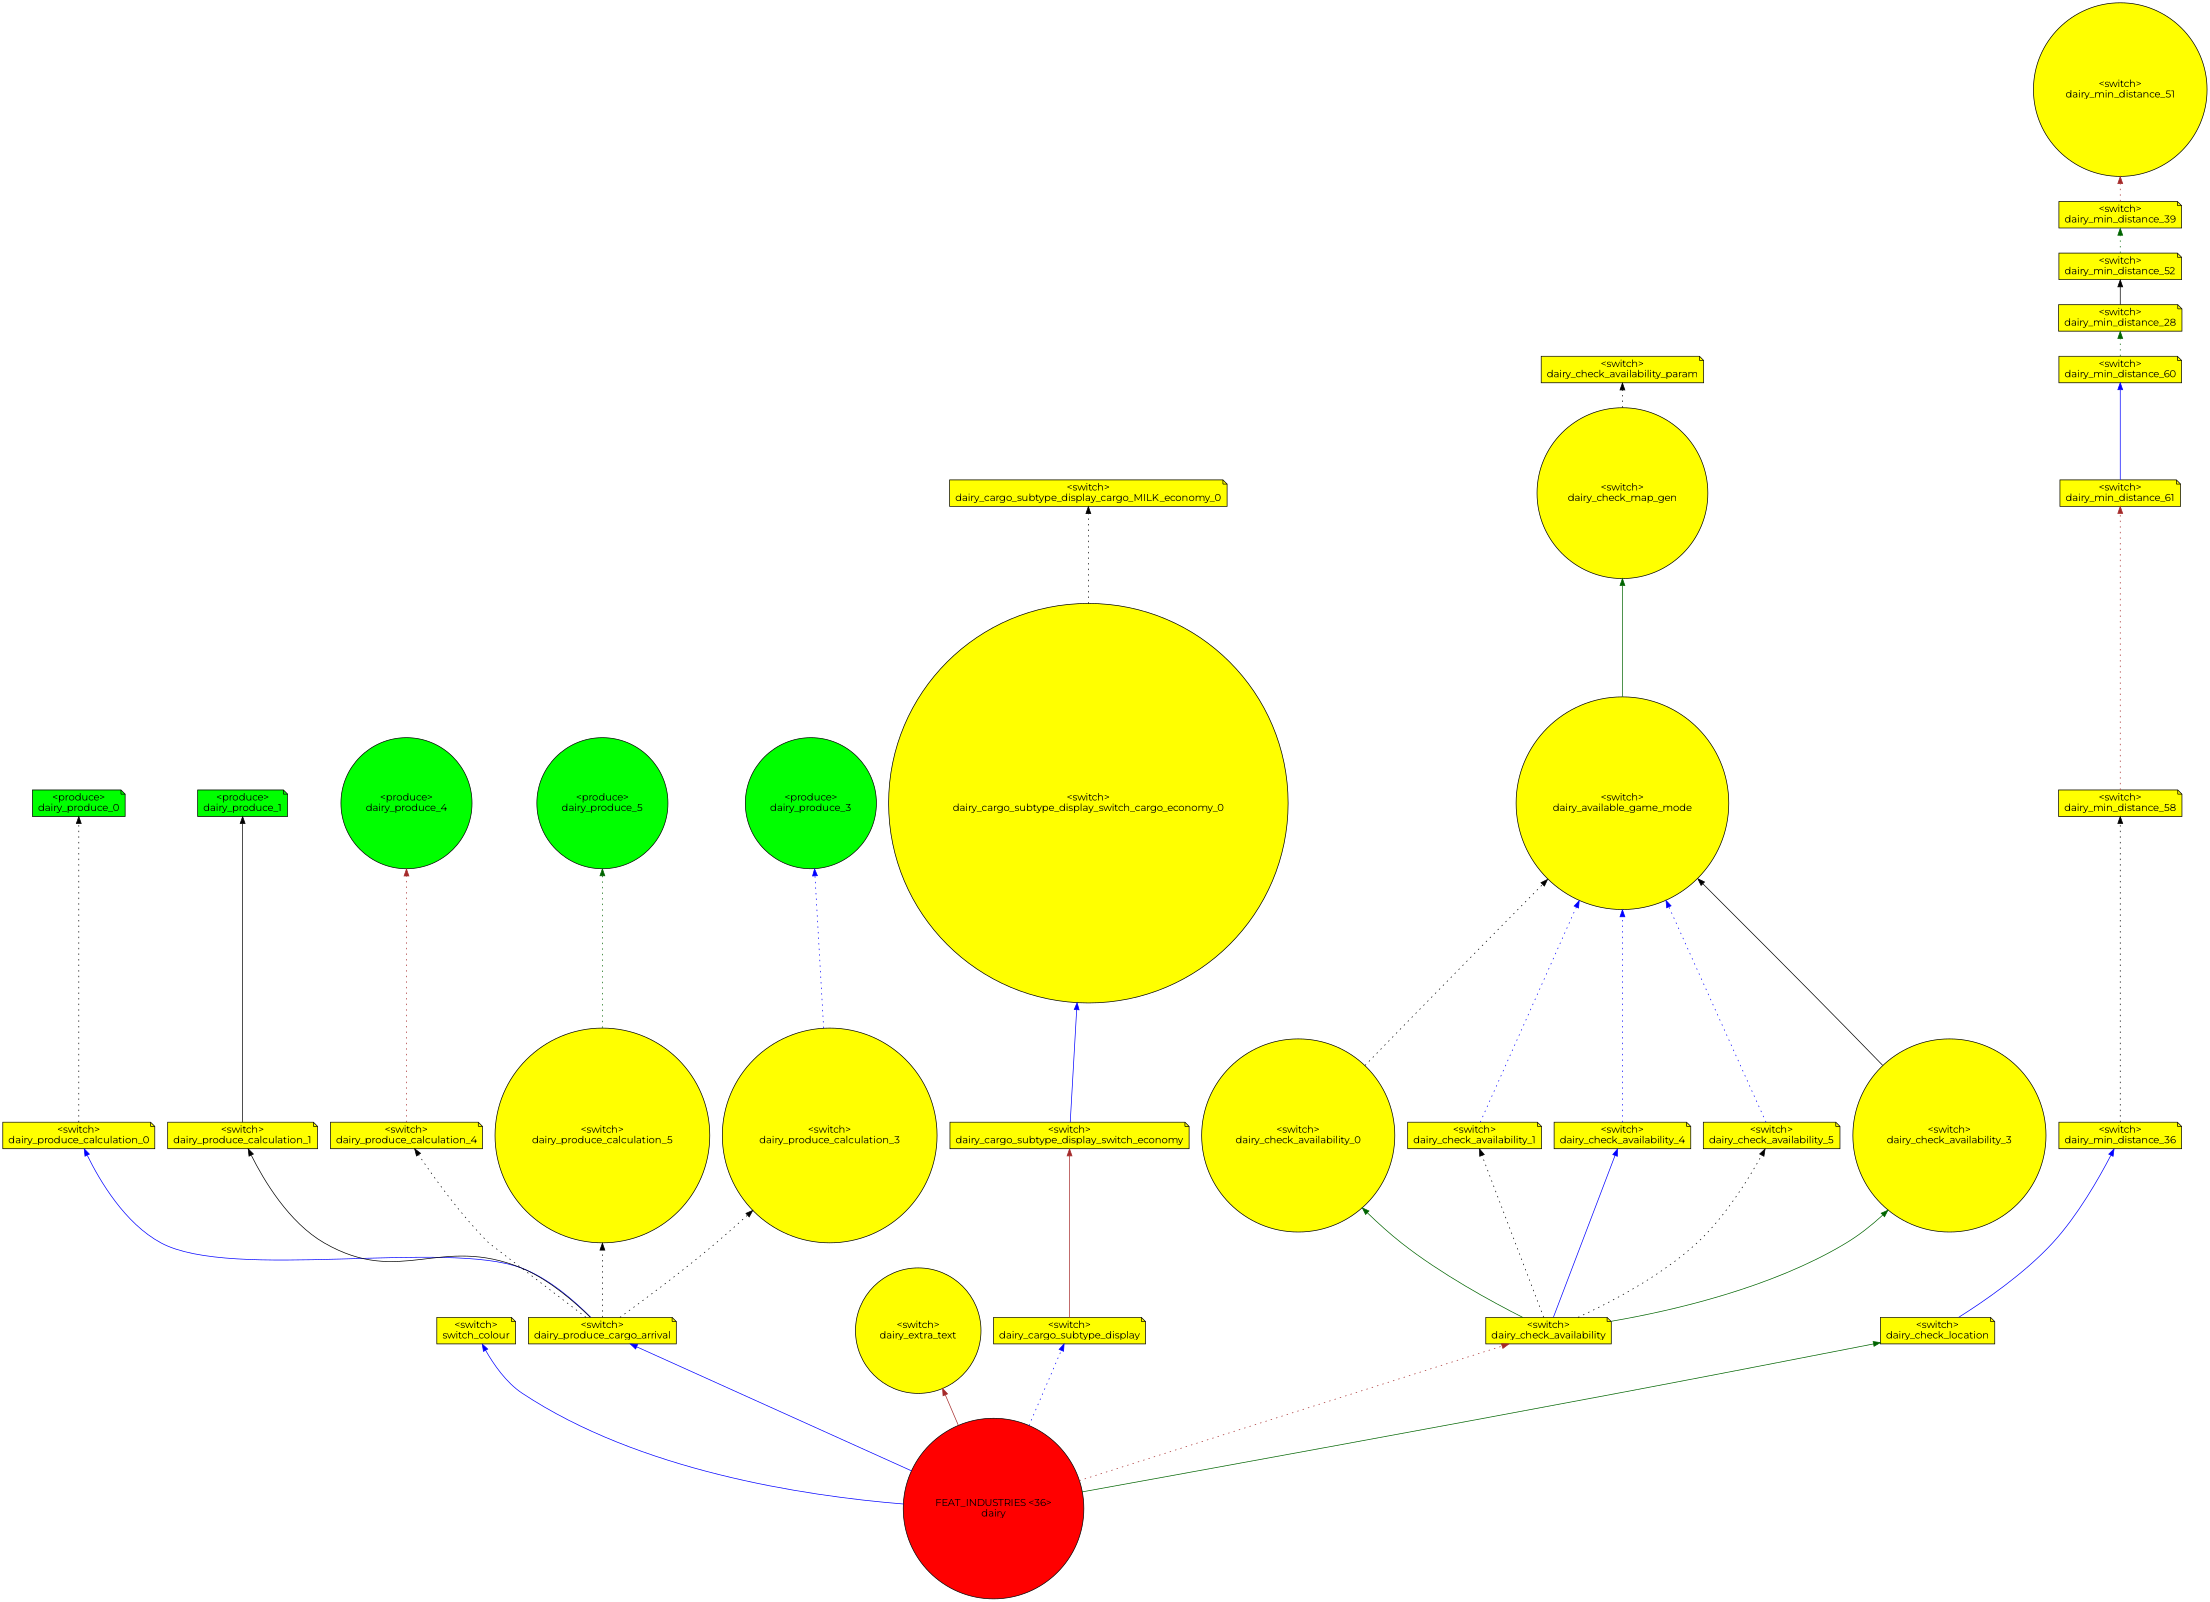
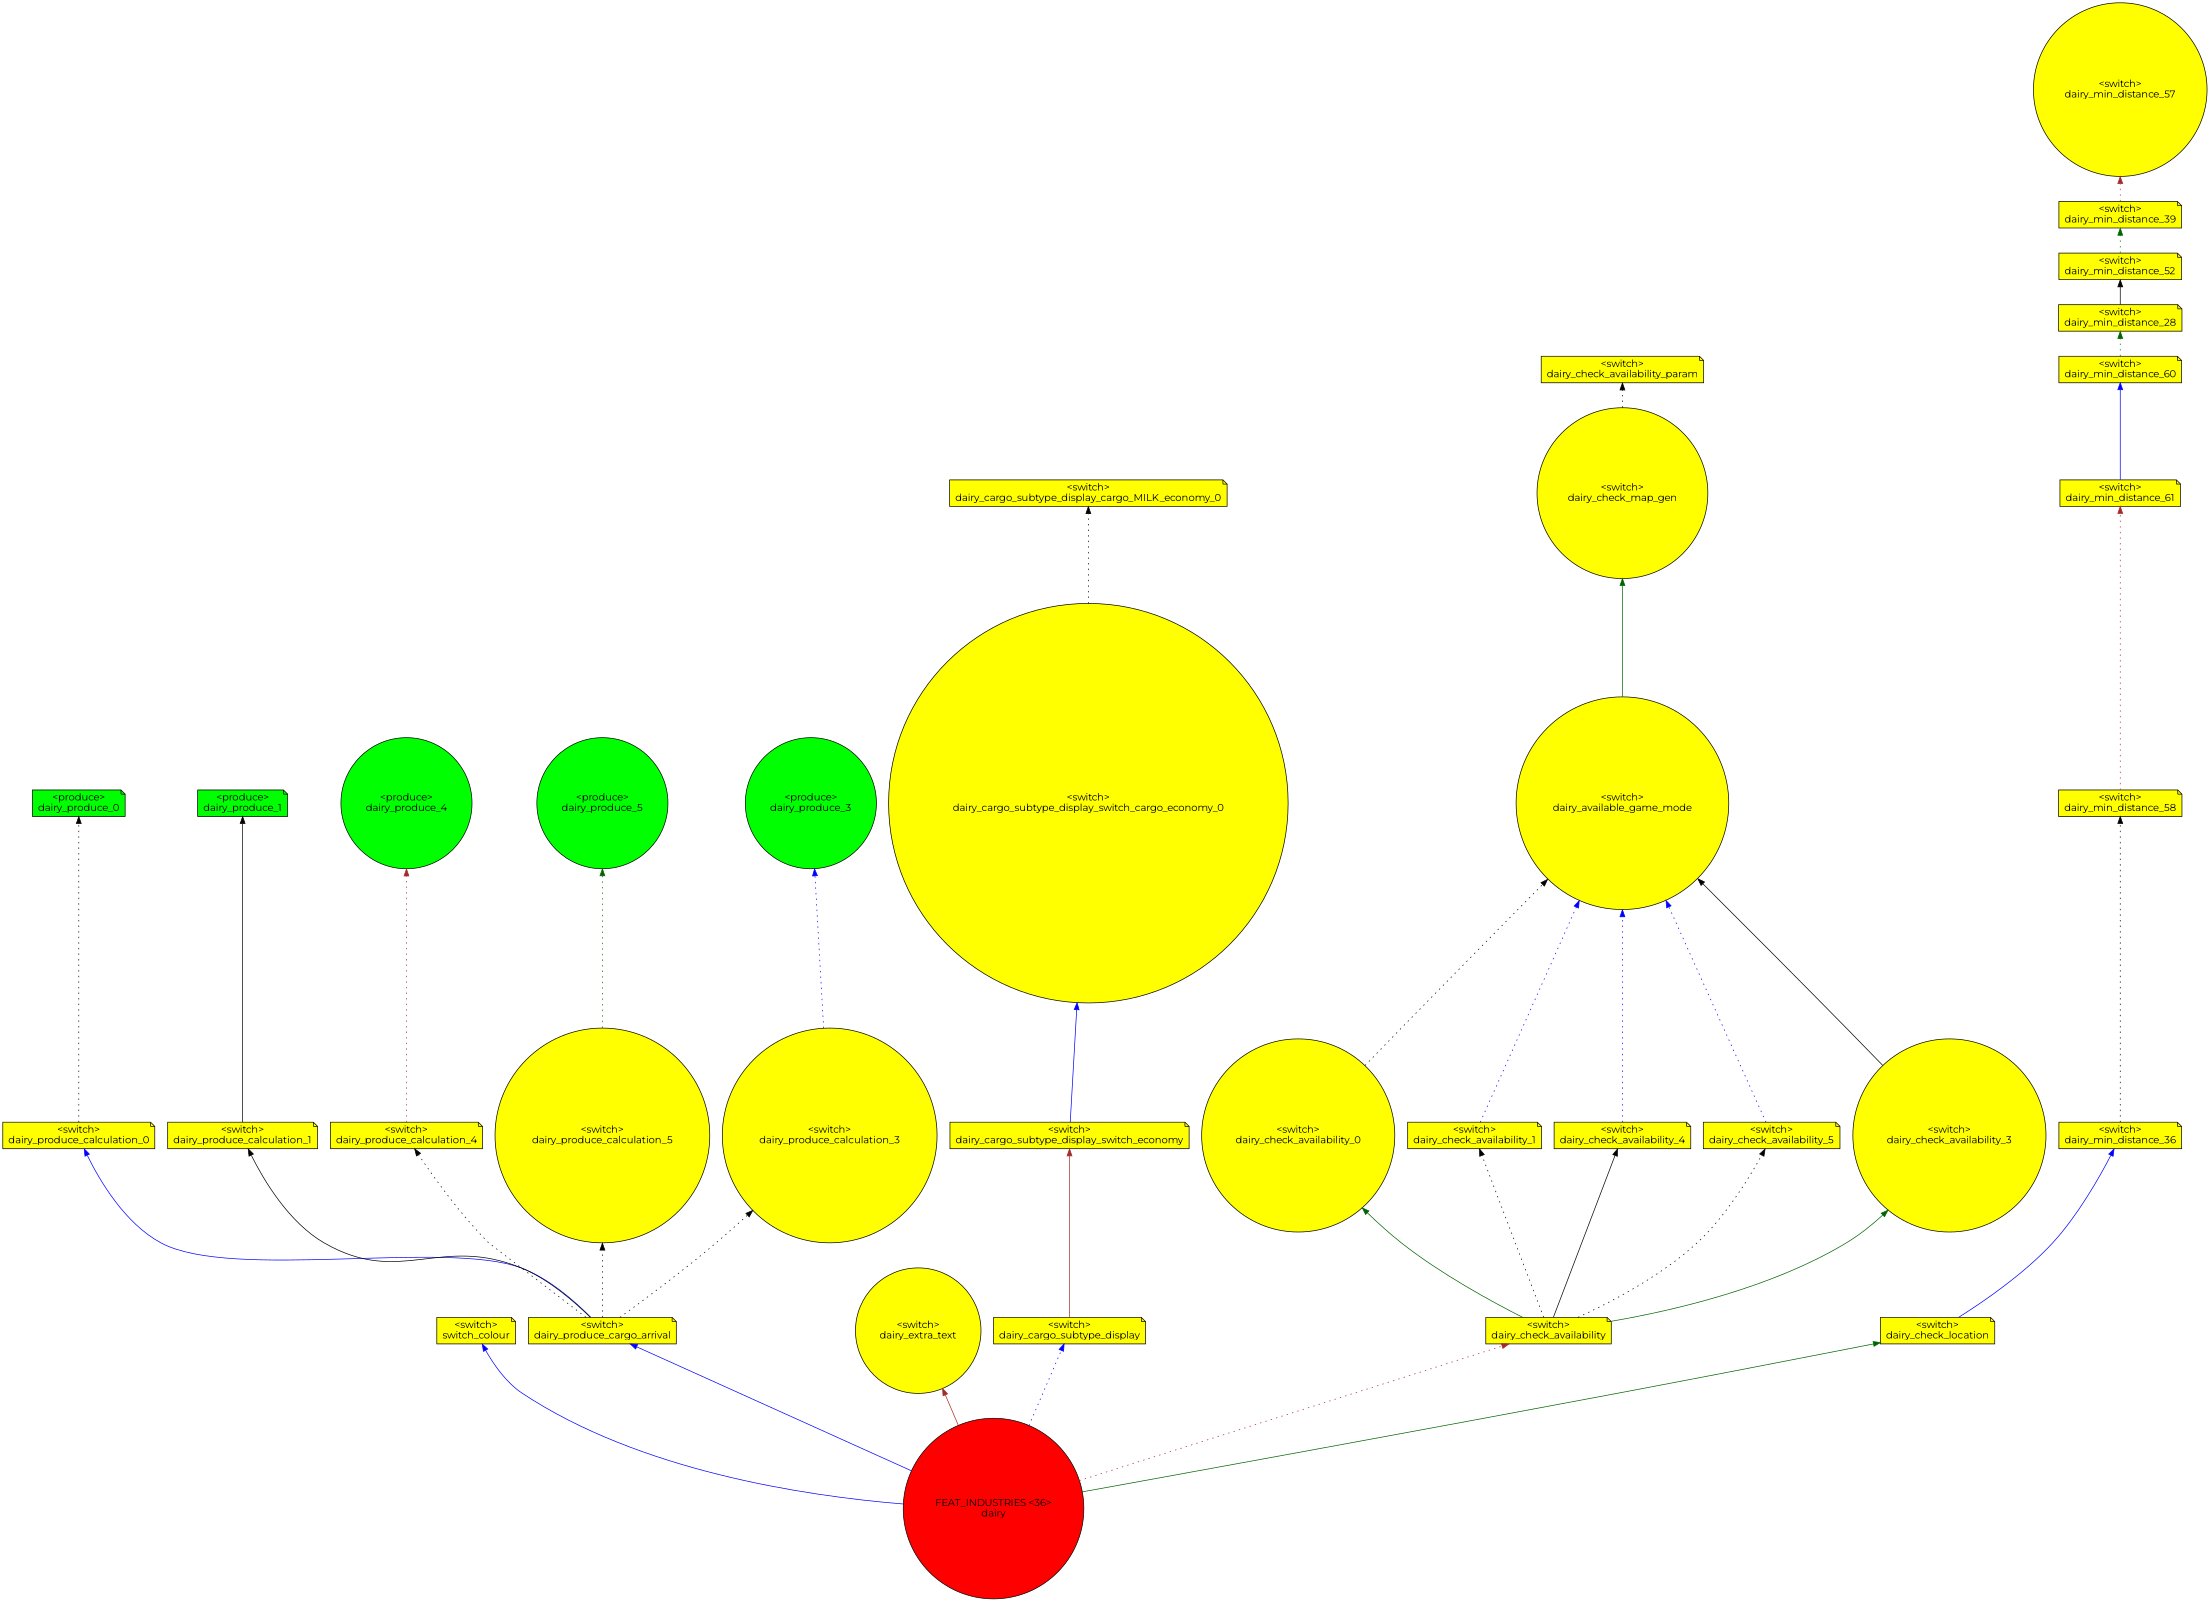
node "<switch> dairy_min_distance_51": label "<switch> dairy_min_distance_51" -> "<switch> dairy_min_distance_57"
edge "<switch> dairy_check_availability" -> "<switch> dairy_check_availability_4": color blue -> black
